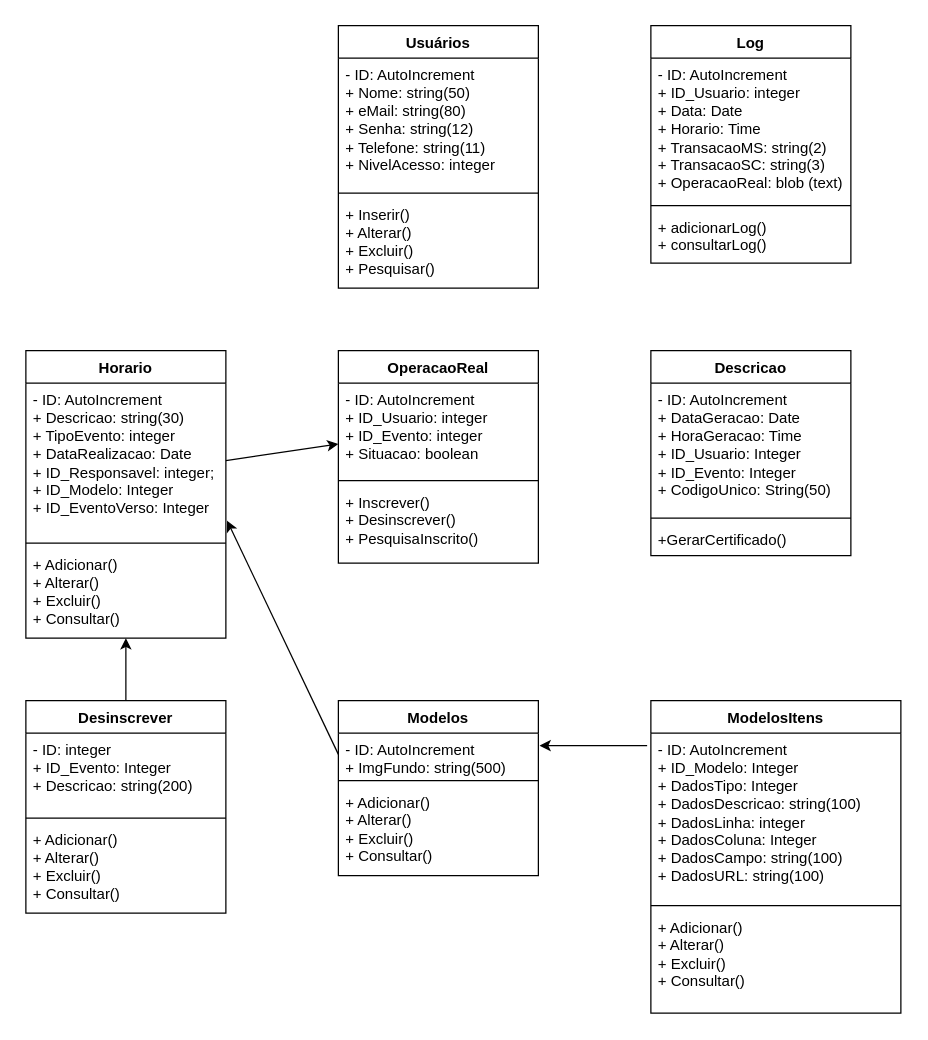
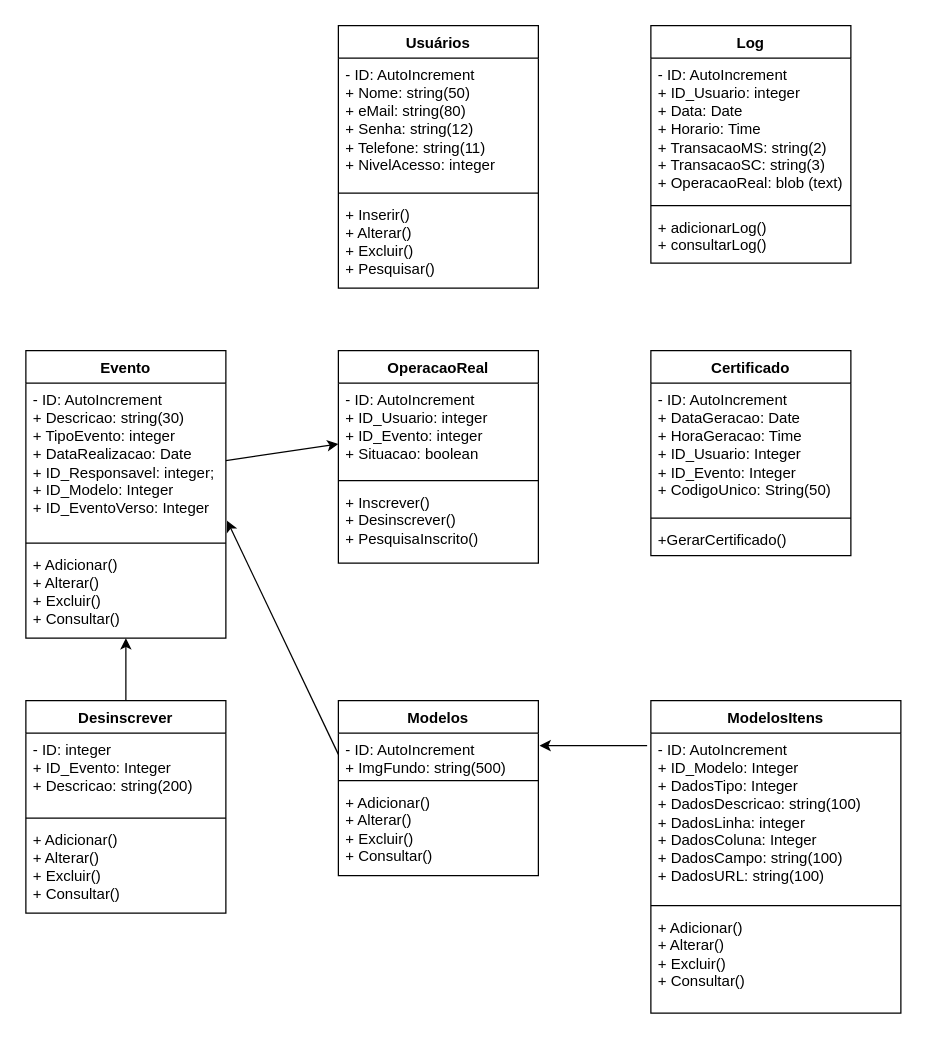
node "Horario": label "Horario" -> "Evento"
node "Descricao": label "Descricao" -> "Certificado"
